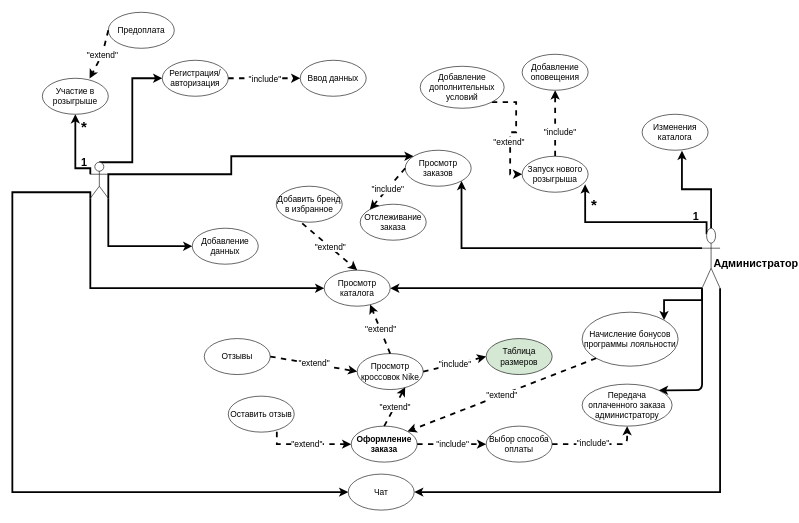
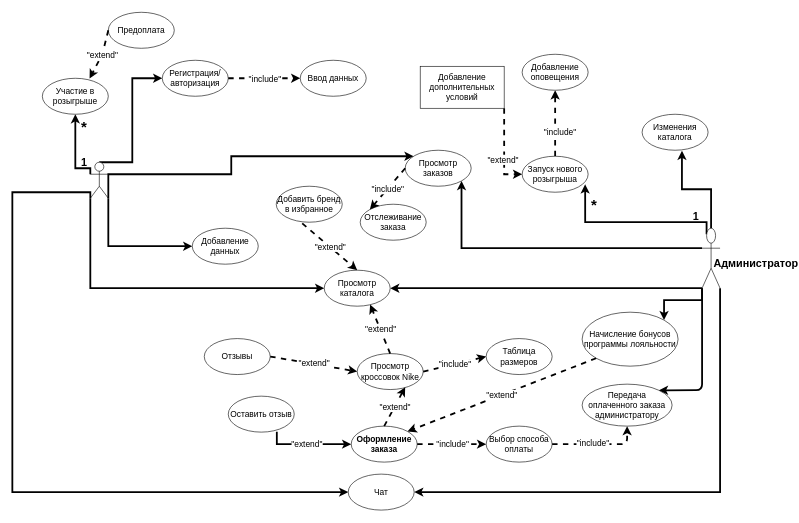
node "Добавление дополнительных условий": shape ellipse -> rectangle
node "Таблица размеров": fillcolor #d5e8d4 -> #ffffff
edge "Оставить отзыв" -> "Оформление заказа": style dashed -> solid
